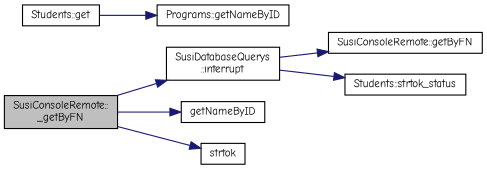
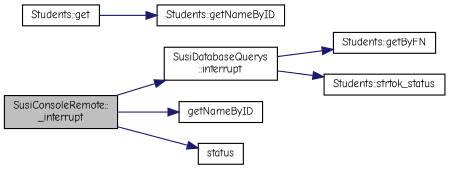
node "Programs::getNameByID": label "Programs::getNameByID" -> "Students::getNameByID"
node "SusiConsoleRemote::getByFN": label "SusiConsoleRemote::getByFN" -> "Students::getByFN"
node "SusiConsoleRemote:: _getByFN": label "SusiConsoleRemote:: _getByFN" -> "SusiConsoleRemote:: _interrupt"
node "strtok": label "strtok" -> "status"
